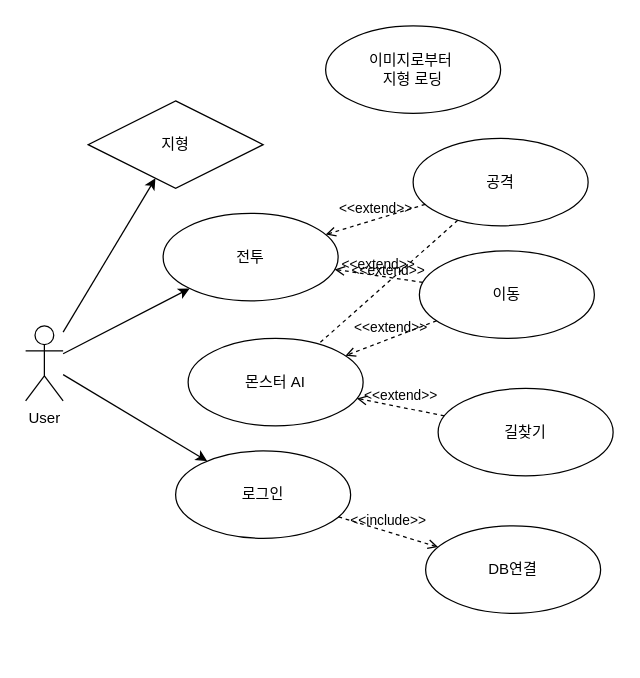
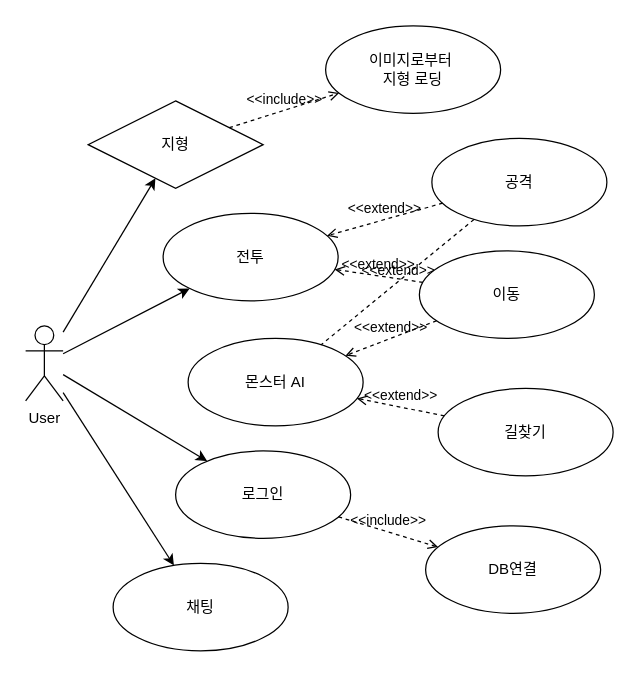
edge "지형" -> "이미지로부터 지형 로딩": added, label "<<include>>"
node "공격": moved (501, 182) -> (519, 182)
edge "User" -> "채팅": added
node "채팅": added
